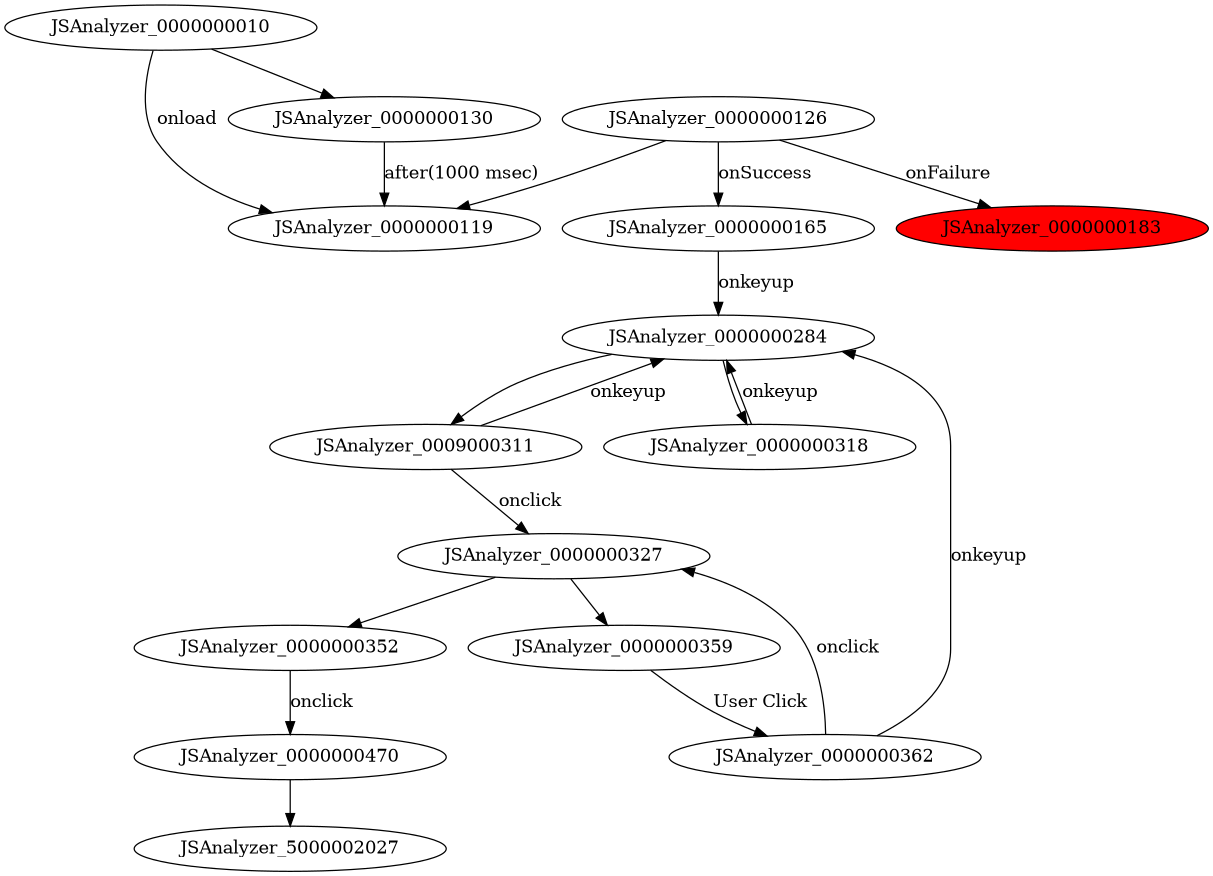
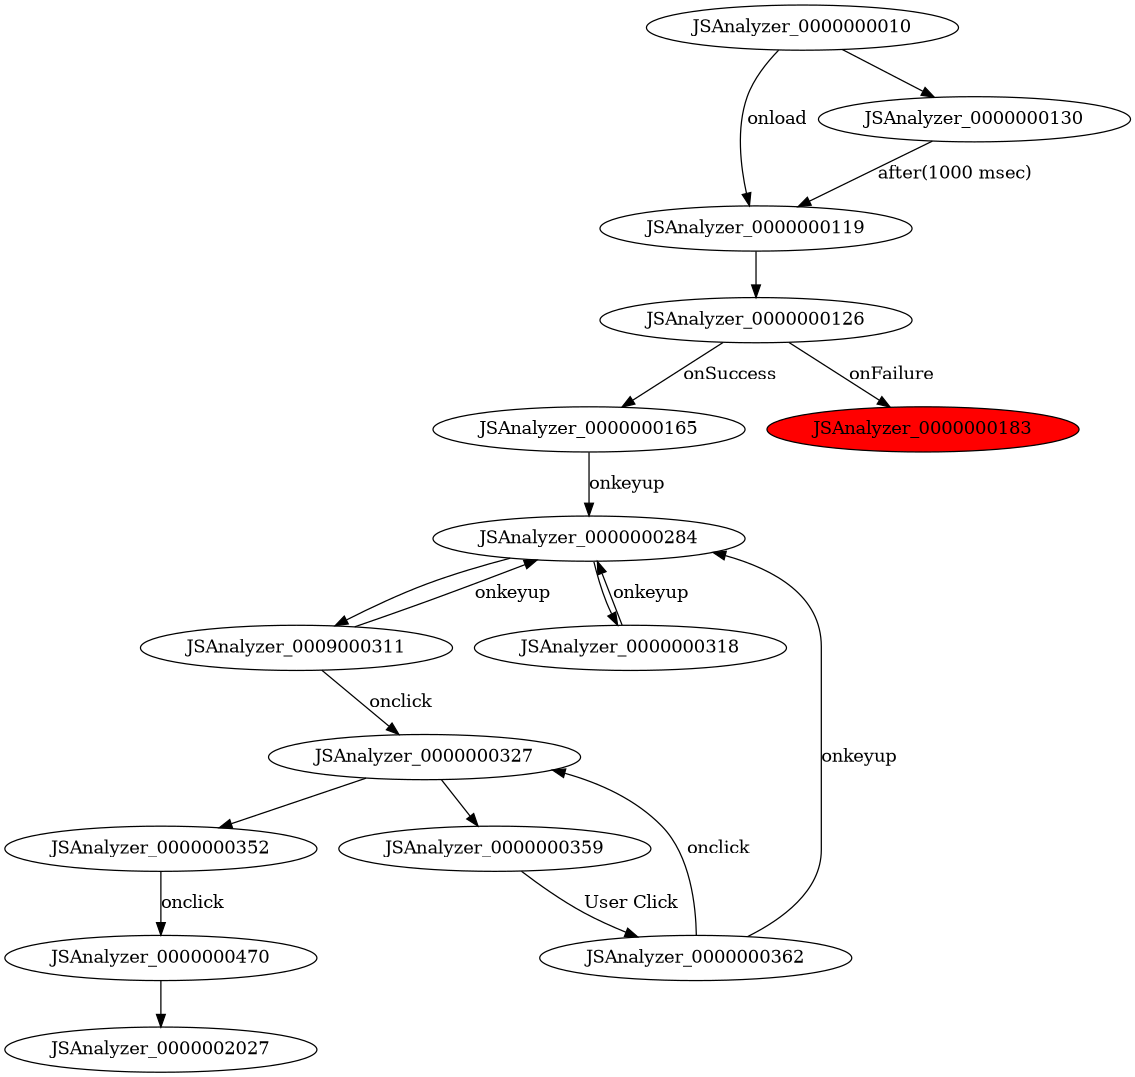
edge "JSAnalyzer_0000000126" -> "JSAnalyzer_0000000119": reversed
node "JSAnalyzer_5000002027": label "JSAnalyzer_5000002027" -> "JSAnalyzer_0000002027"
